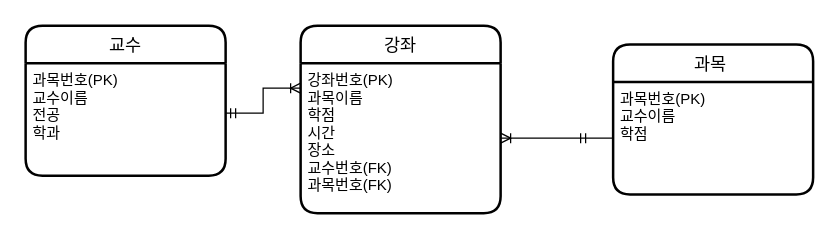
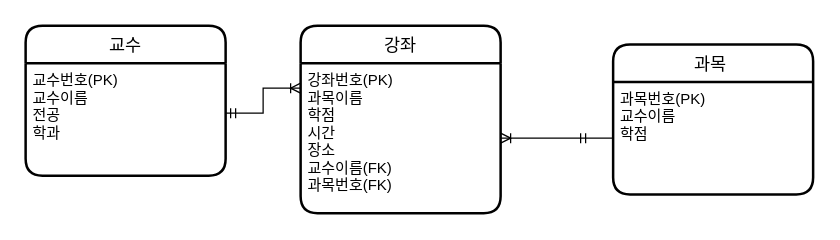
node "과목번호(PK) 교수이름 전공 학과": label "과목번호(PK) 교수이름 전공 학과" -> "교수번호(PK) 교수이름 전공 학과"
node "강좌번호(PK) 과목이름 학점 시간 장소 교수번호(FK) 과목번호(FK)": label "강좌번호(PK) 과목이름 학점 시간 장소 교수번호(FK) 과목번호(FK)" -> "강좌번호(PK) 과목이름 학점 시간 장소 교수이름(FK) 과목번호(FK)"
